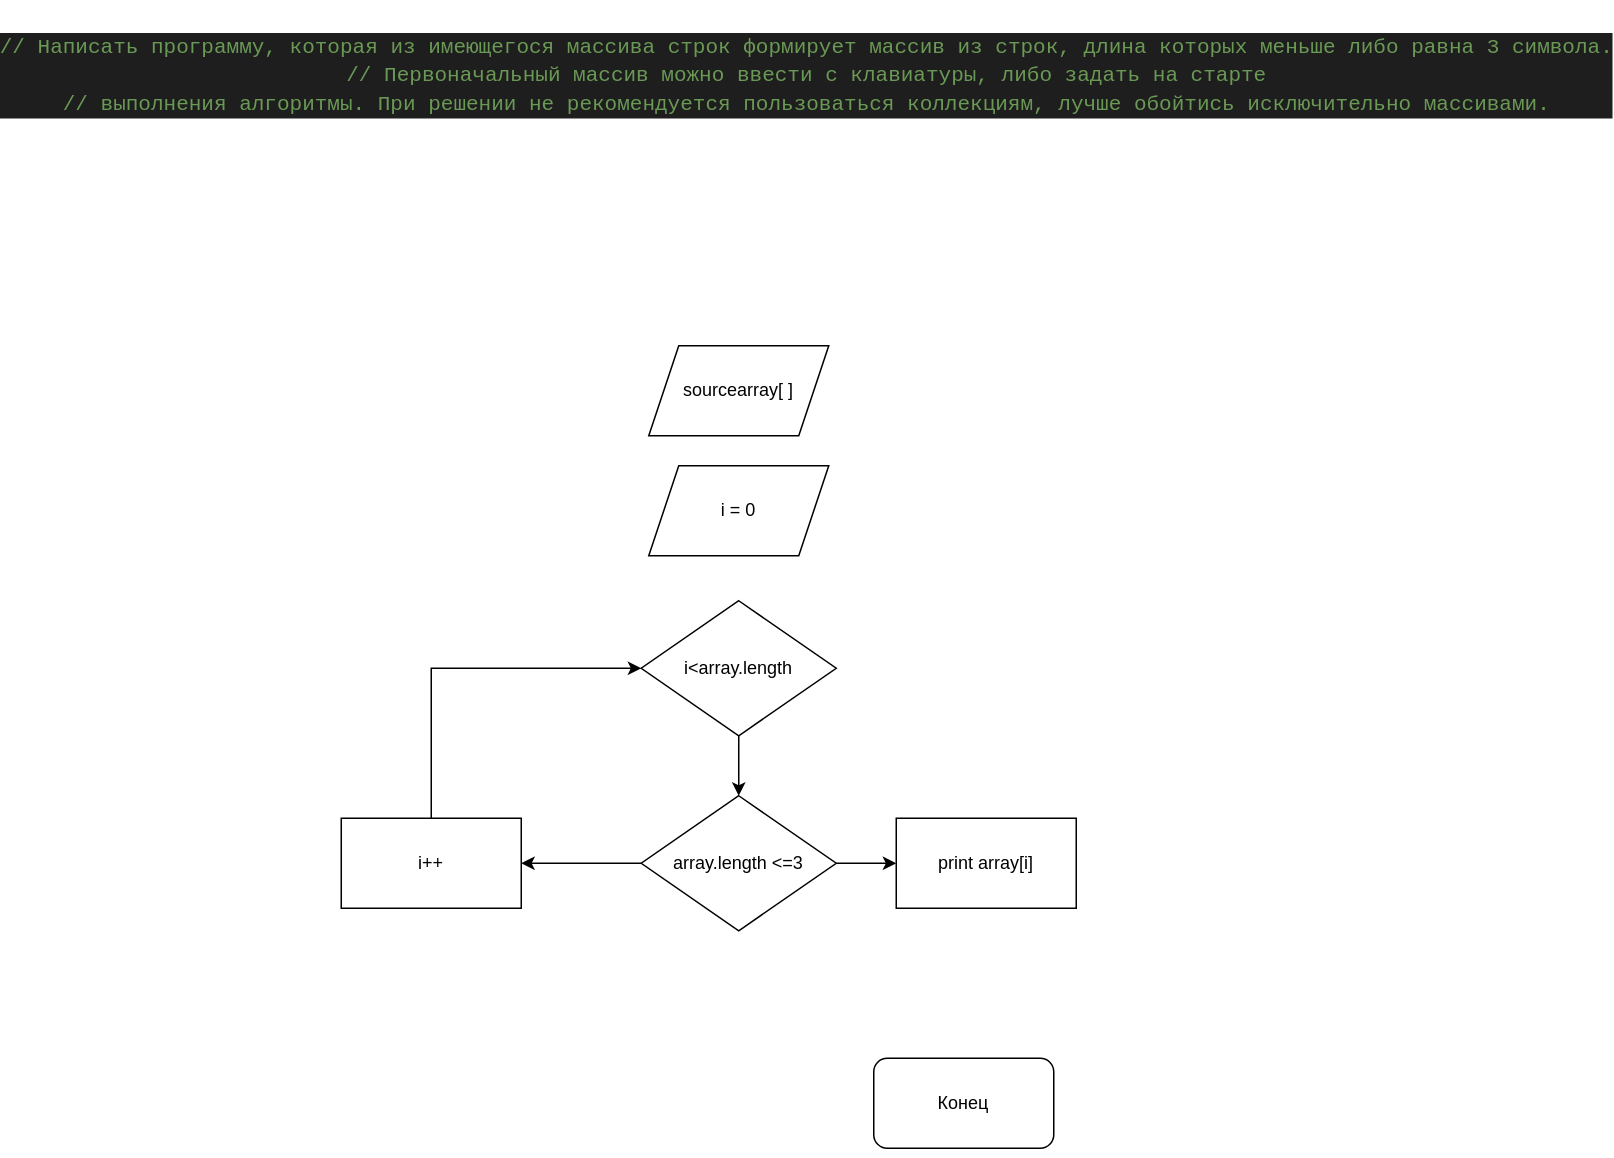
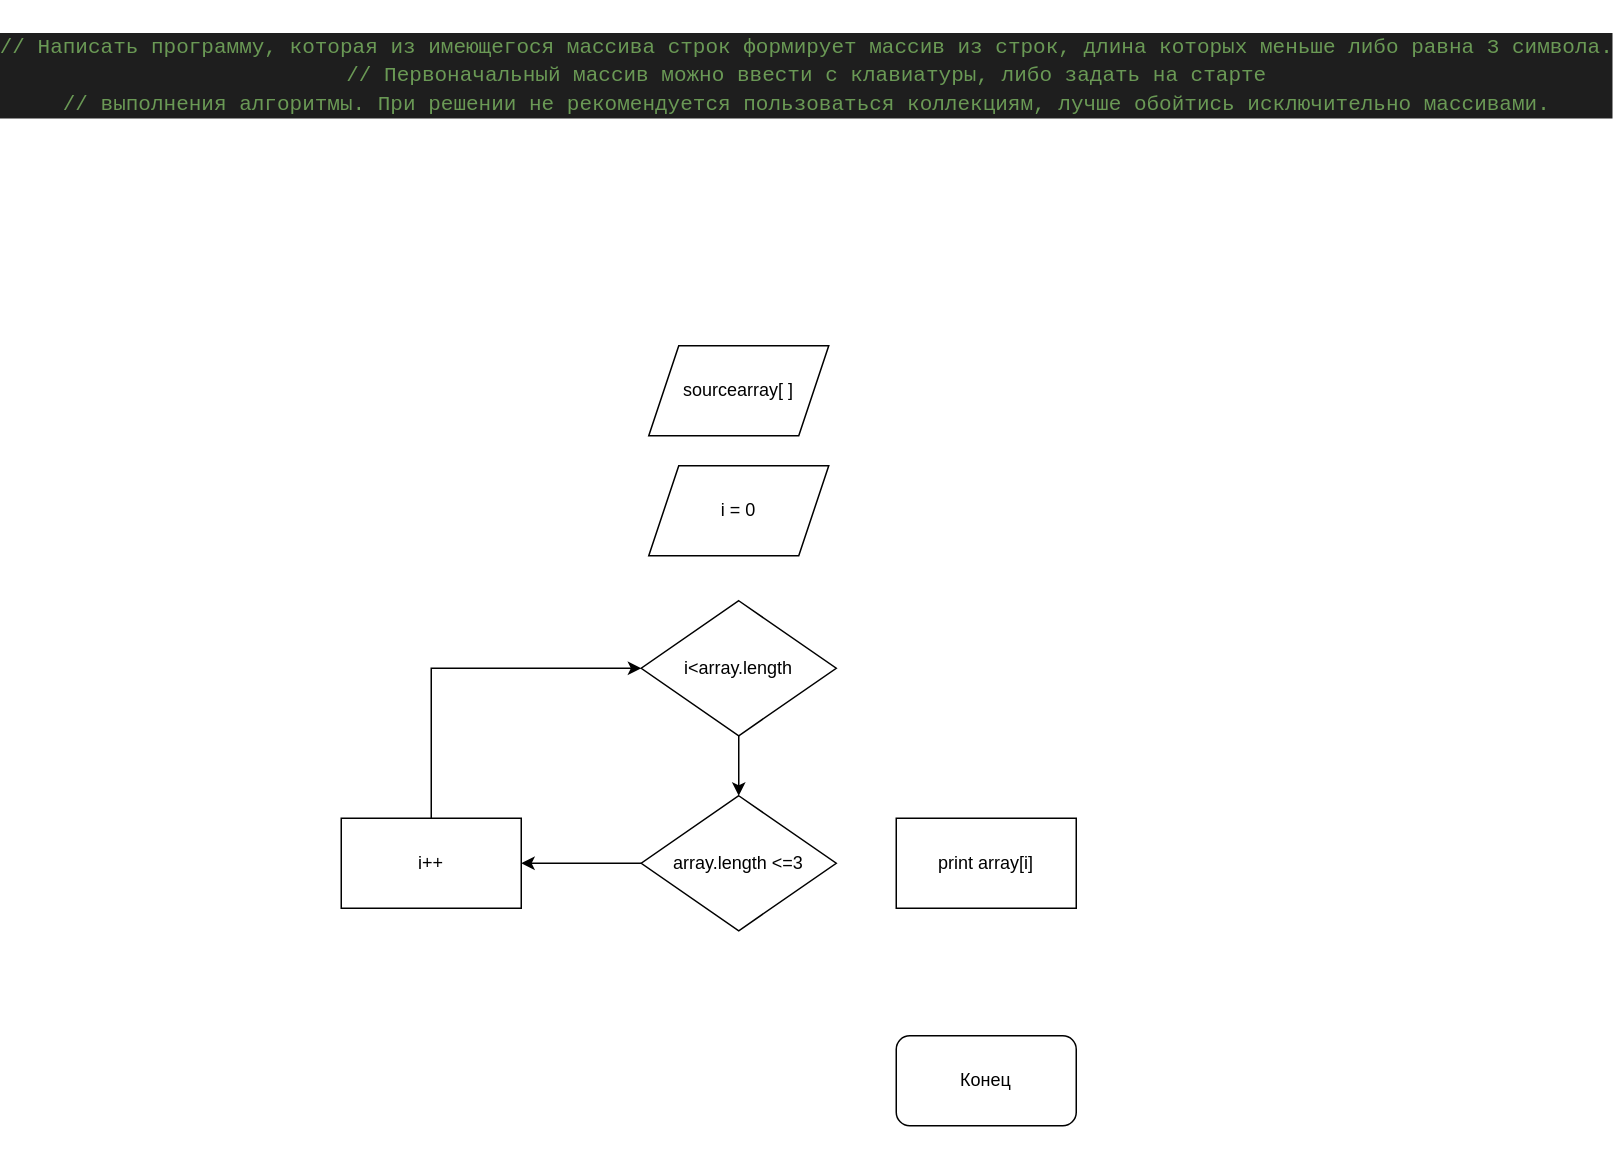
edge "array.length <=3" -> "print array[i]": removed
node "Конец": moved (964, 1103) -> (986, 1081)
